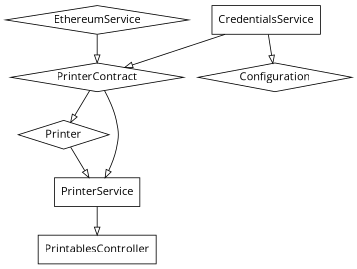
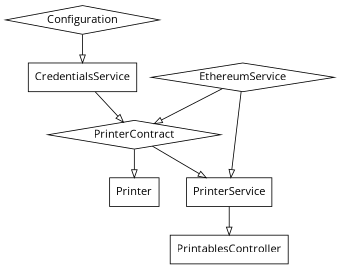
edge "CredentialsService" -> "Configuration": reversed
node "Printer": shape diamond -> box
edge "Printer" -> "PrinterService": now "EthereumService" -> "PrinterService"
